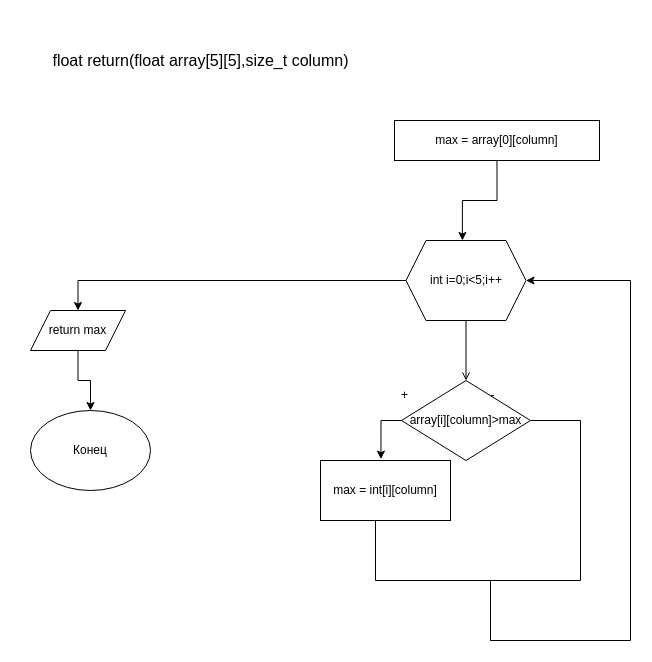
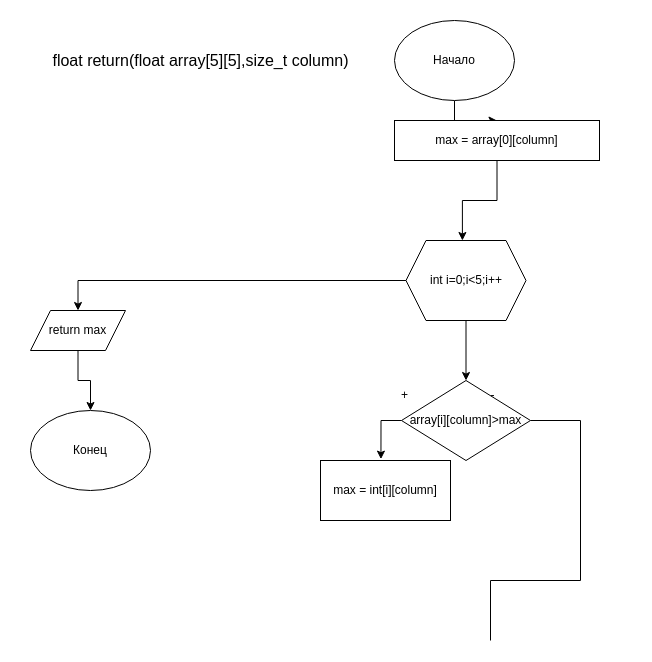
node "Начало": added
edge "Начало" -> "max = array[0][column]": added
edge "int i=0;i<5;i++" -> "array[i][column]>max": arrowhead open -> classic
edge "max = int[i][column]" -> "int i=0;i<5;i++": removed
